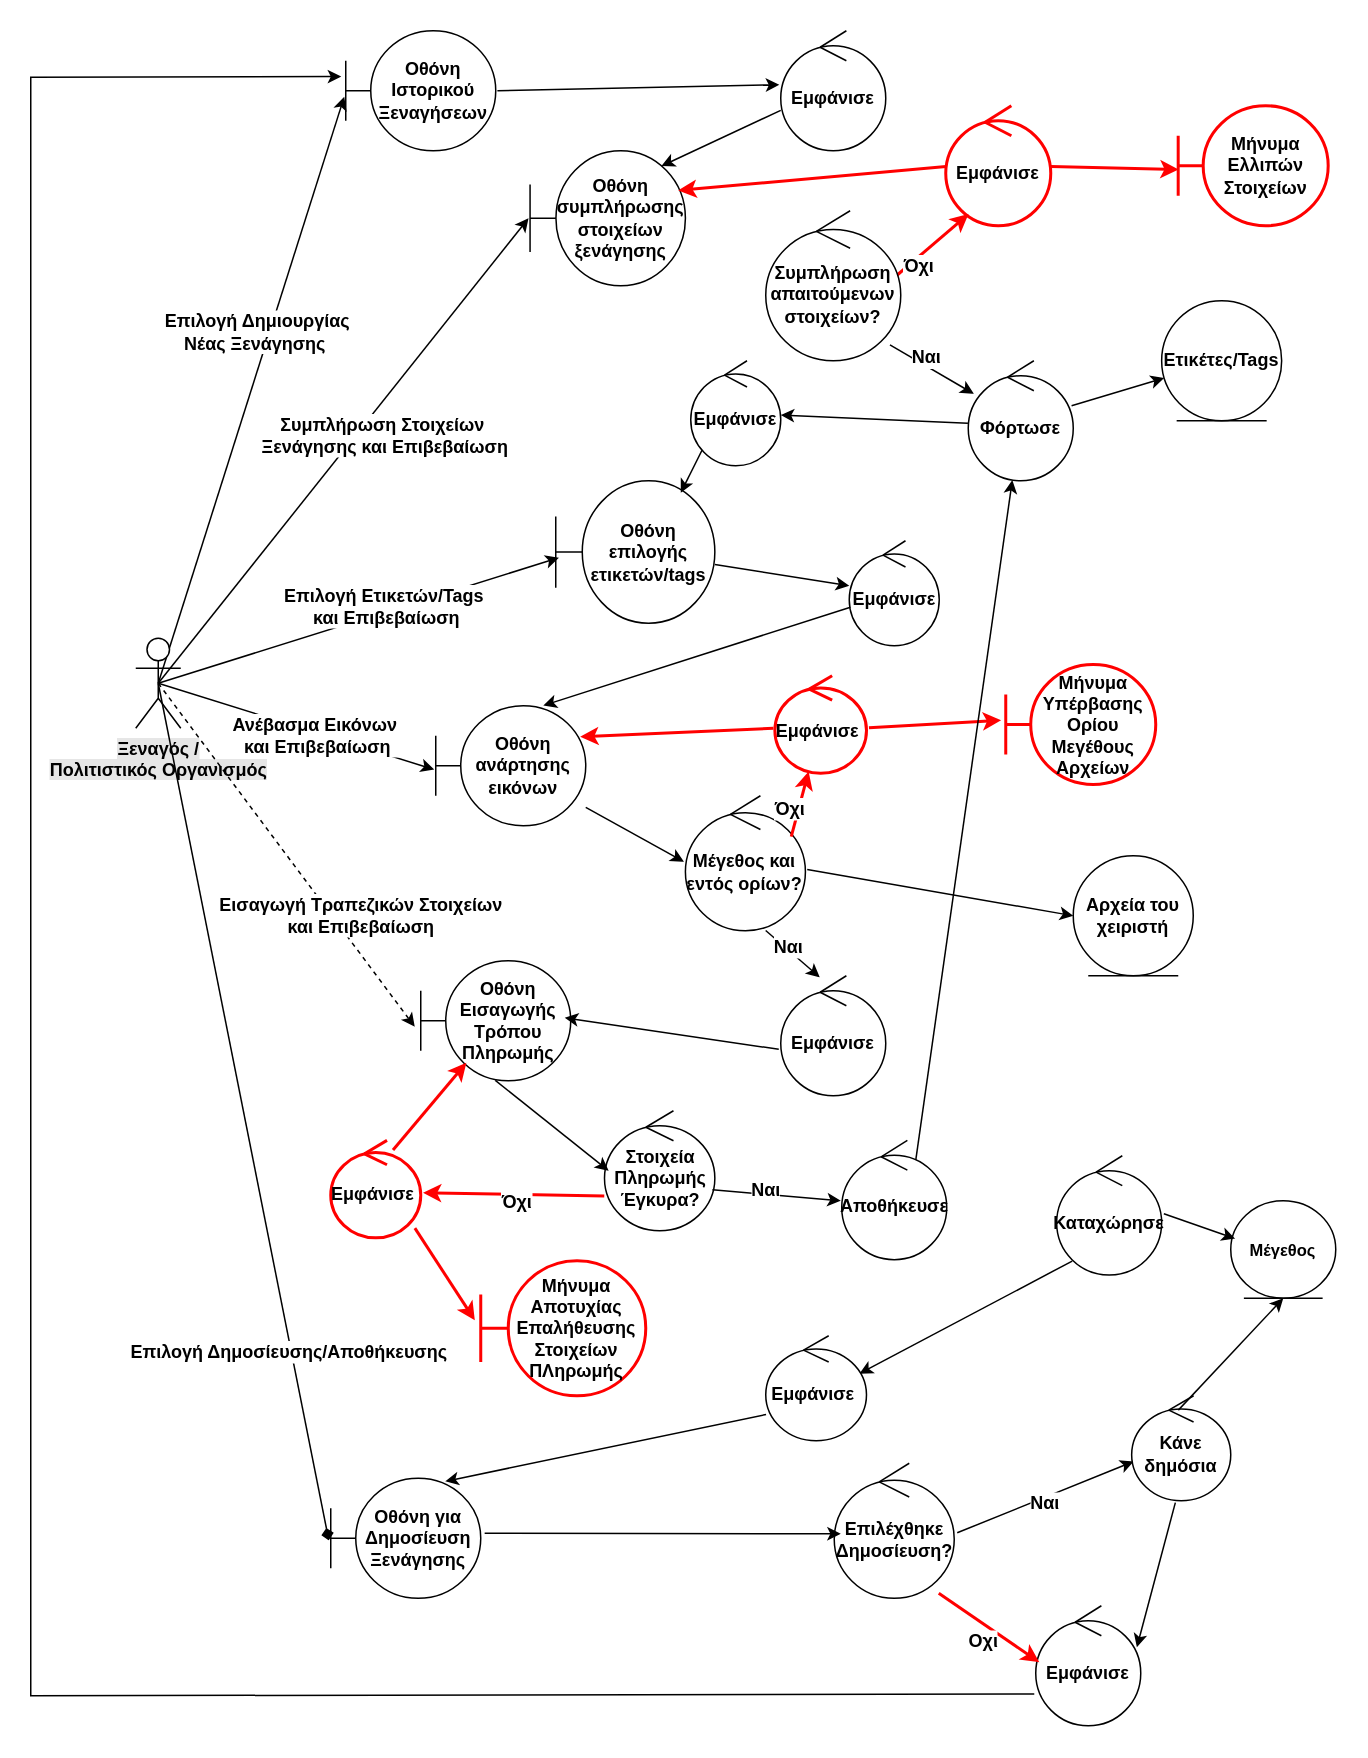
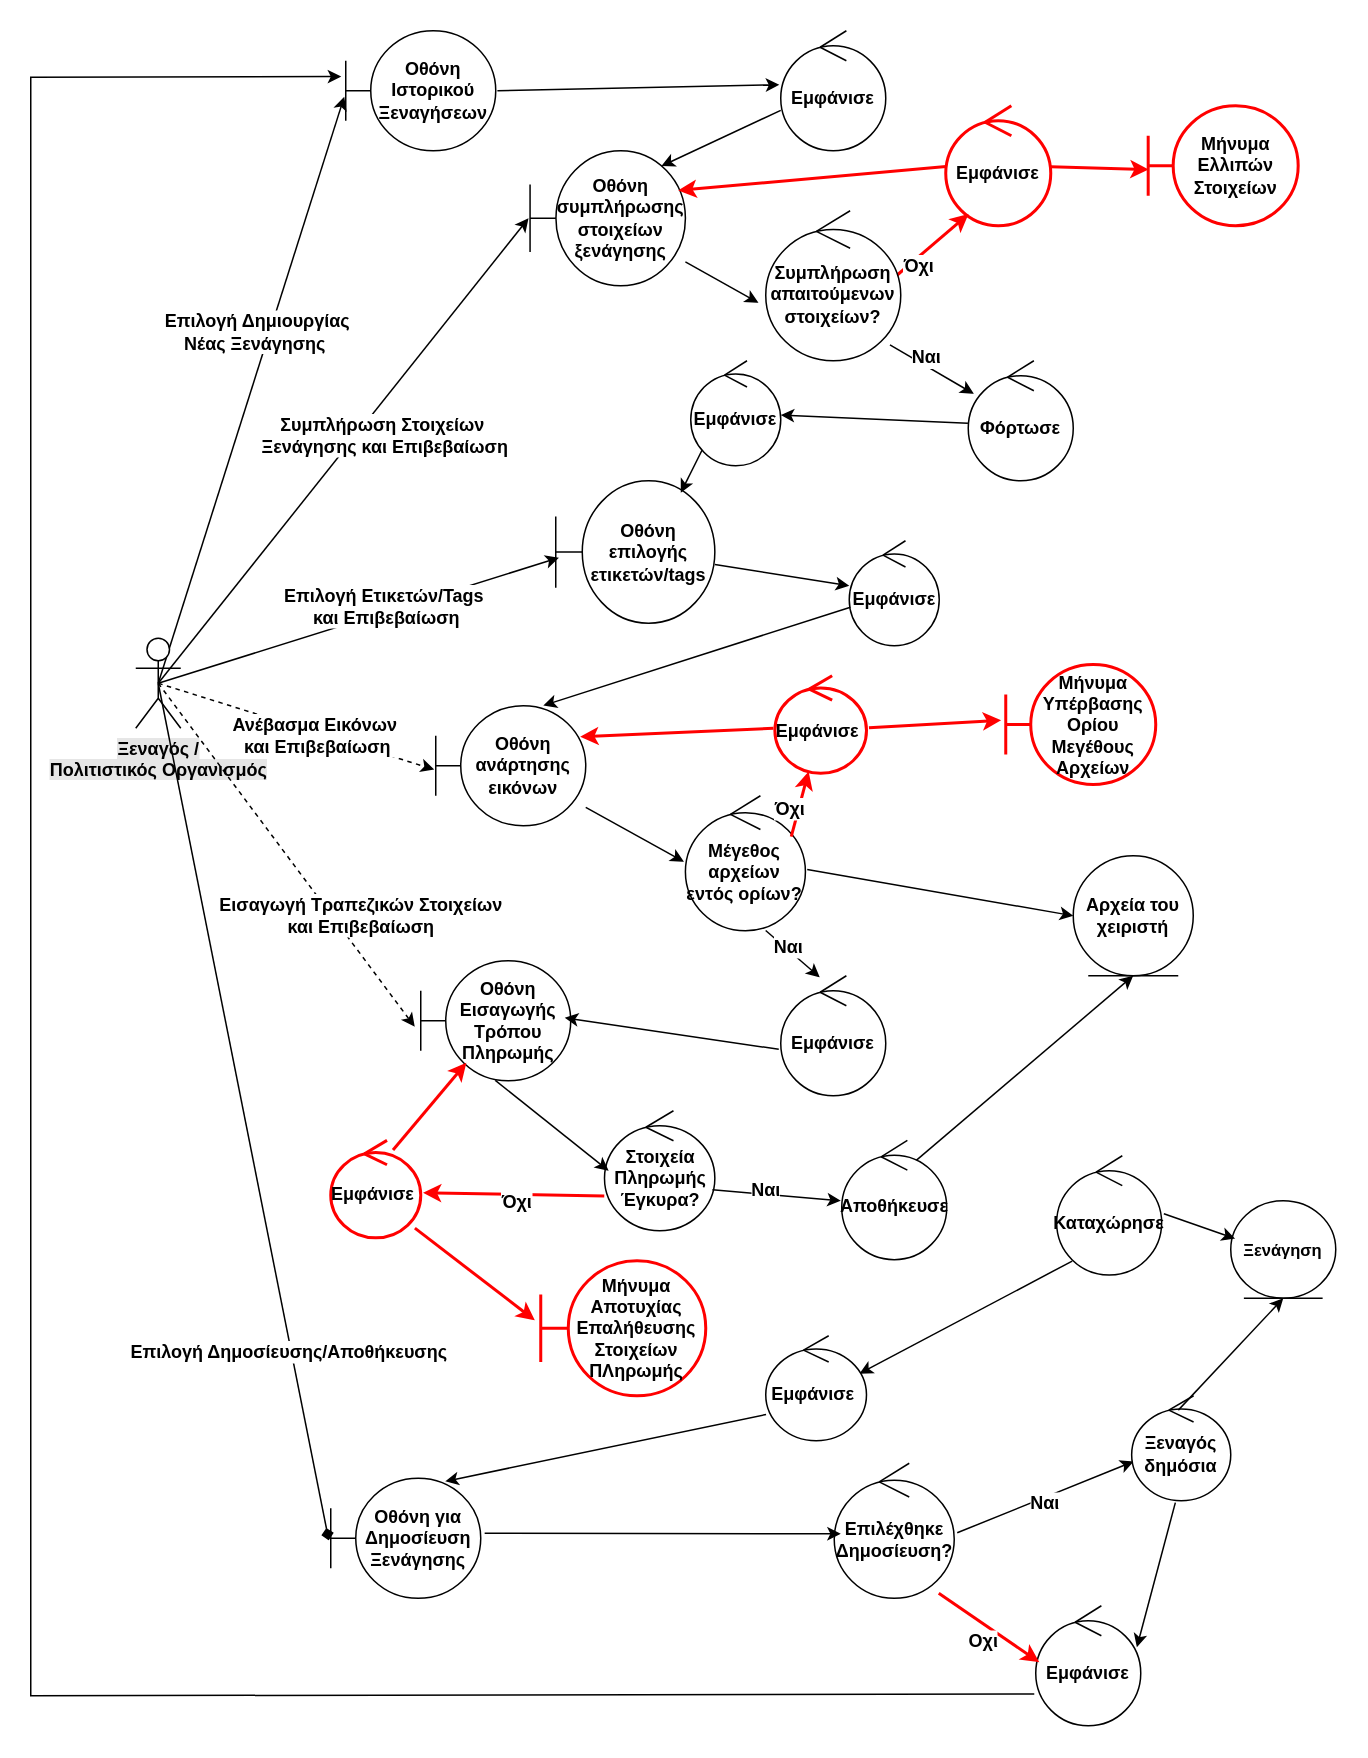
node "Μήνυμα Ελλιπών Στοιχείων": moved (1253, 166) -> (1223, 166)
edge "Οθόνη συμπλήρωσης στοιχείων ξενάγησης" -> "Συμπλήρωση απαιτούμενων στοιχείων?": added
node "Ετικέτες/Tags": removed
edge "Φόρτωσε" -> "Ετικέτες/Tags": removed
edge "Ξεναγός / Πολιτιστικός Οργανισμός" -> "Οθόνη ανάρτησης εικόνων": style solid -> dashed
edge "Αποθήκευσε" -> "Φόρτωσε": now "Αποθήκευσε" -> "Αρχεία του χειριστή"
node "Μέγεθος και εντός ορίων?": label "Μέγεθος και εντός ορίων?" -> "Μέγεθος αρχείων εντός ορίων?"
node "Μέγεθος": label "Μέγεθος" -> "Ξενάγηση"
node "Μήνυμα Αποτυχίας Επαλήθευσης Στοιχείων ΠΛηρωμής": moved (563, 1328) -> (623, 1328)
node "Κάνε δημόσια": label "Κάνε δημόσια" -> "Ξεναγός δημόσια"
